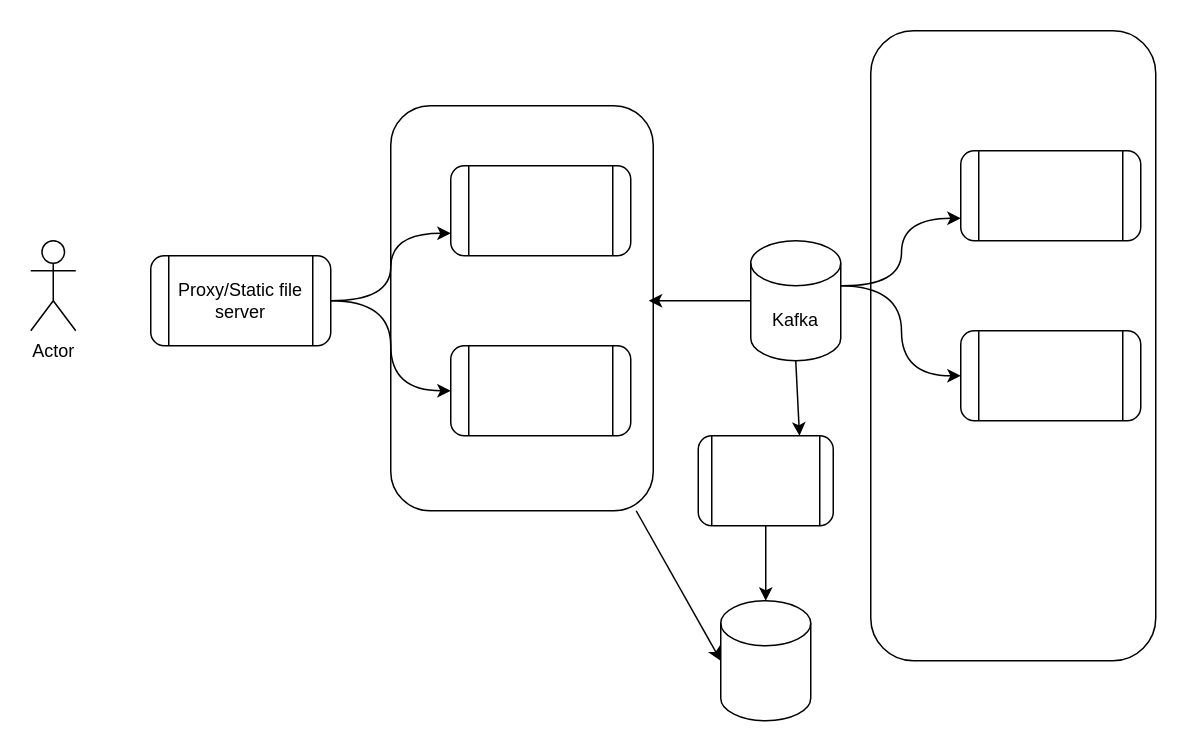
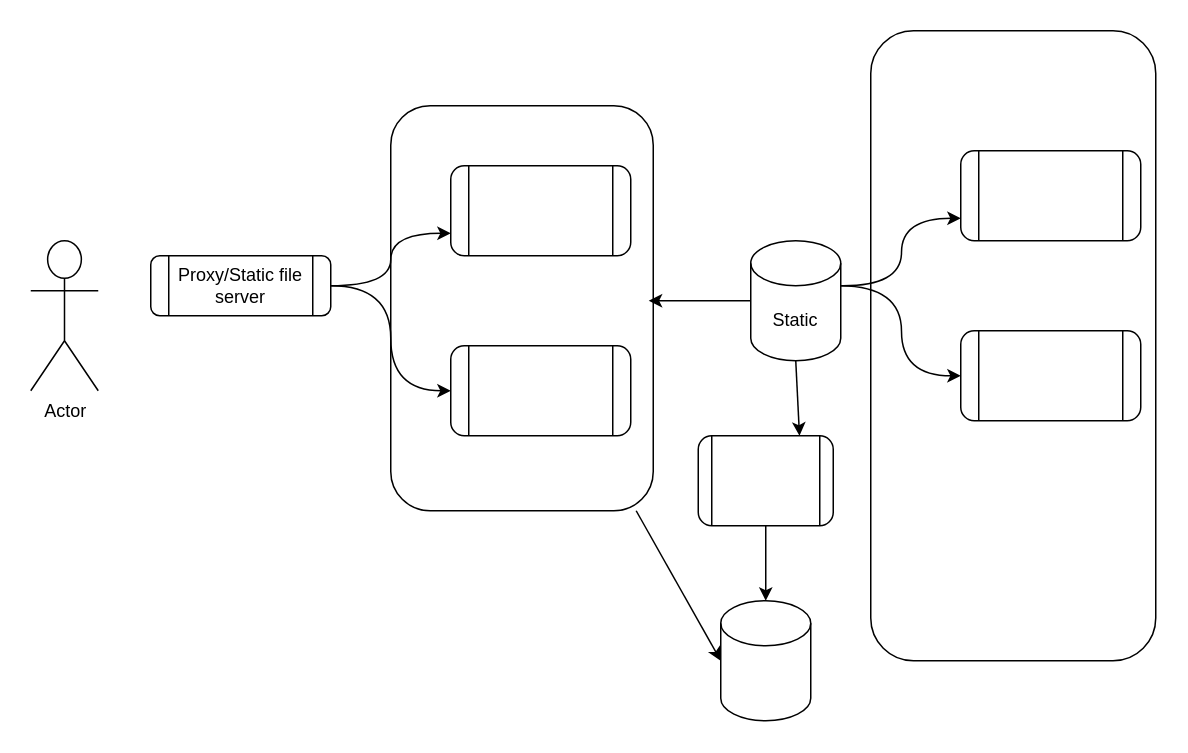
node "Actor": size 45x90 -> 68x150
node "Proxy/Static file server": size 180x90 -> 180x60
node "Kafka": label "Kafka" -> "Static"
